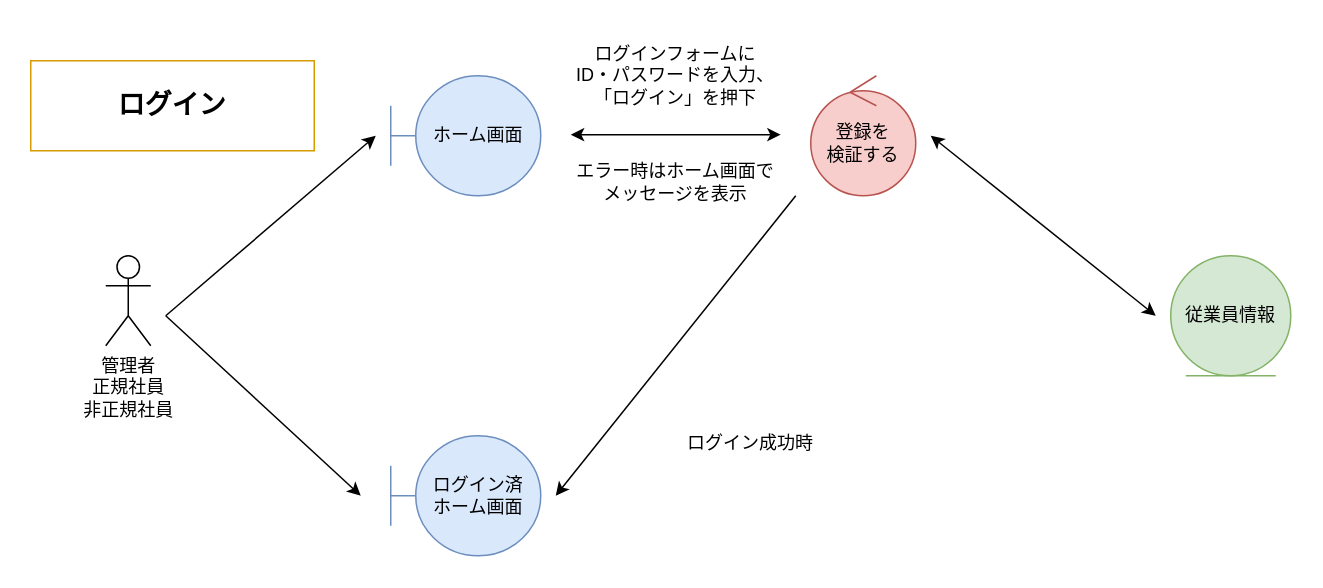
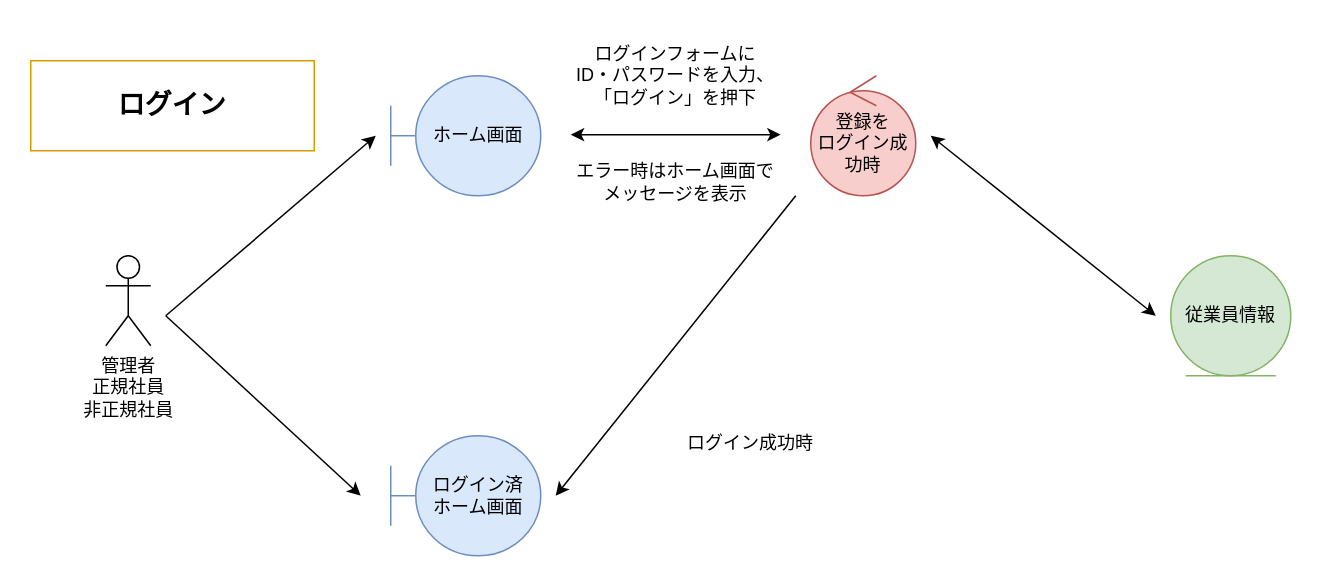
node "登録を 検証する": label "登録を 検証する" -> "登録を ログイン成功時"
